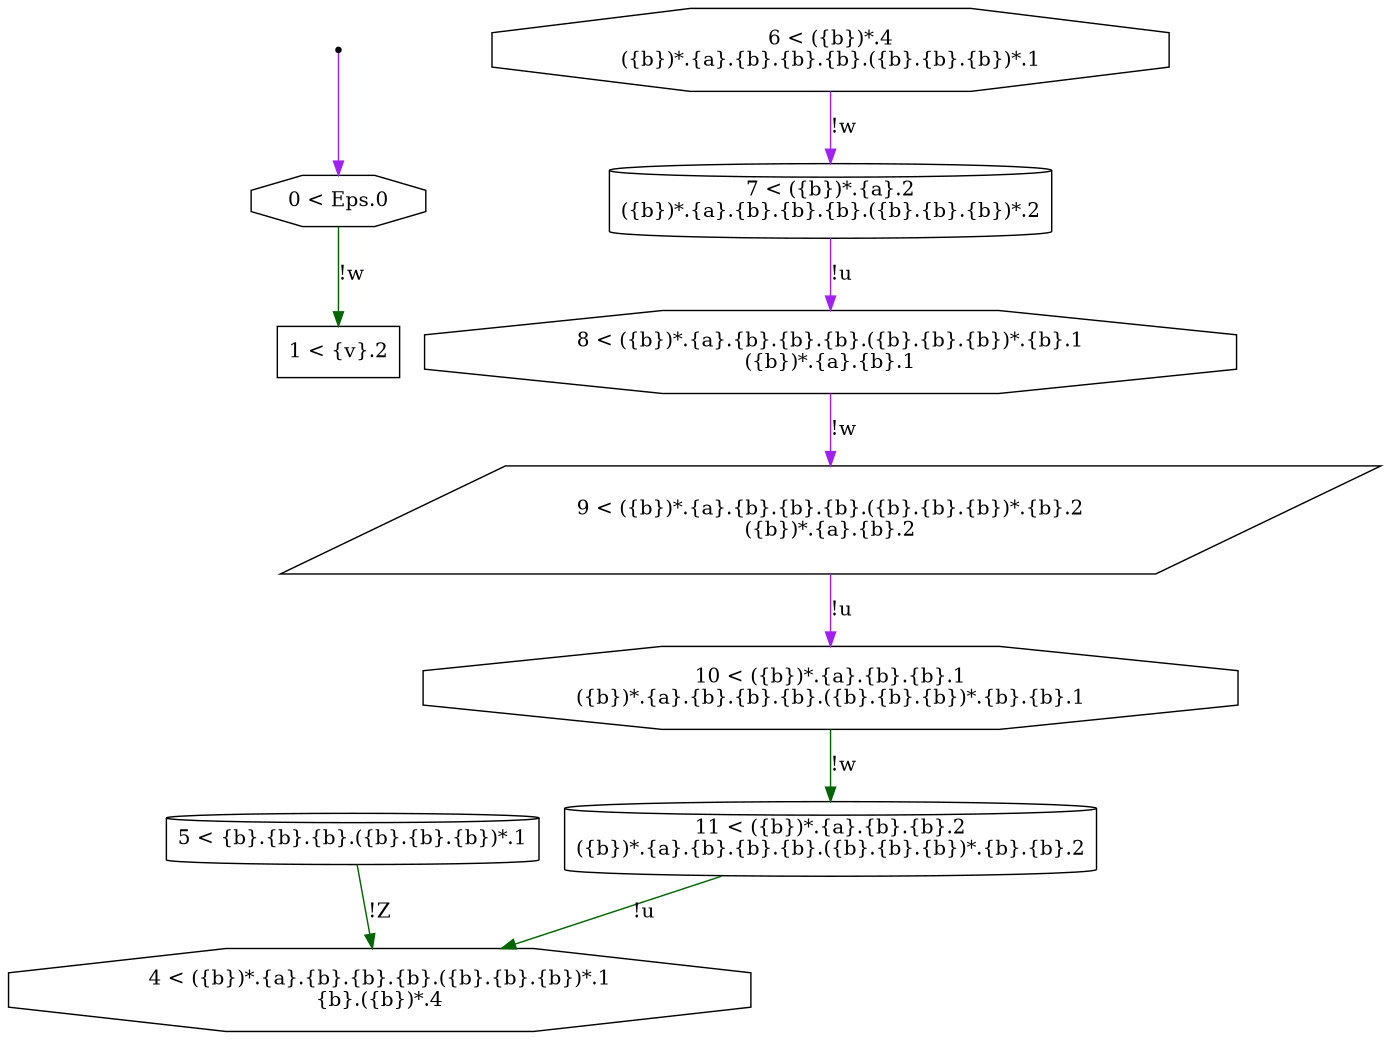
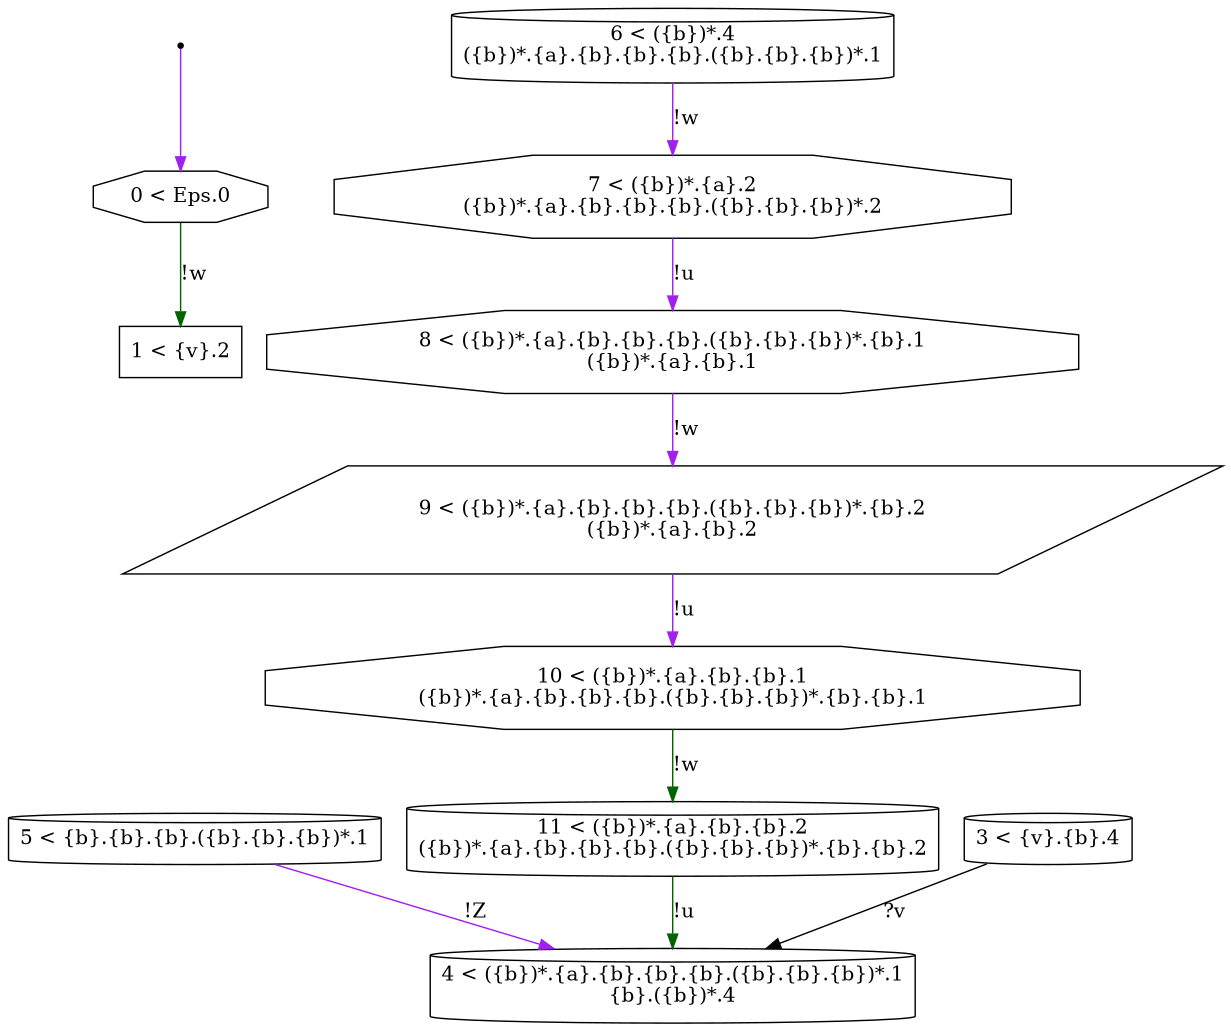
node "6 < ({b})*.4 ({b})*.{a}.{b}.{b}.{b}.({b}.{b}.{b})*.1": shape octagon -> cylinder
node "7 < ({b})*.{a}.2 ({b})*.{a}.{b}.{b}.{b}.({b}.{b}.{b})*.2": shape cylinder -> octagon
node "3 < {v}.{b}.4": added
edge "5 < {b}.{b}.{b}.({b}.{b}.{b})*.1" -> "4 < ({b})*.{a}.{b}.{b}.{b}.({b}.{b}.{b})*.1 {b}.({b})*.4": color darkgreen -> purple
node "4 < ({b})*.{a}.{b}.{b}.{b}.({b}.{b}.{b})*.1 {b}.({b})*.4": shape octagon -> cylinder
